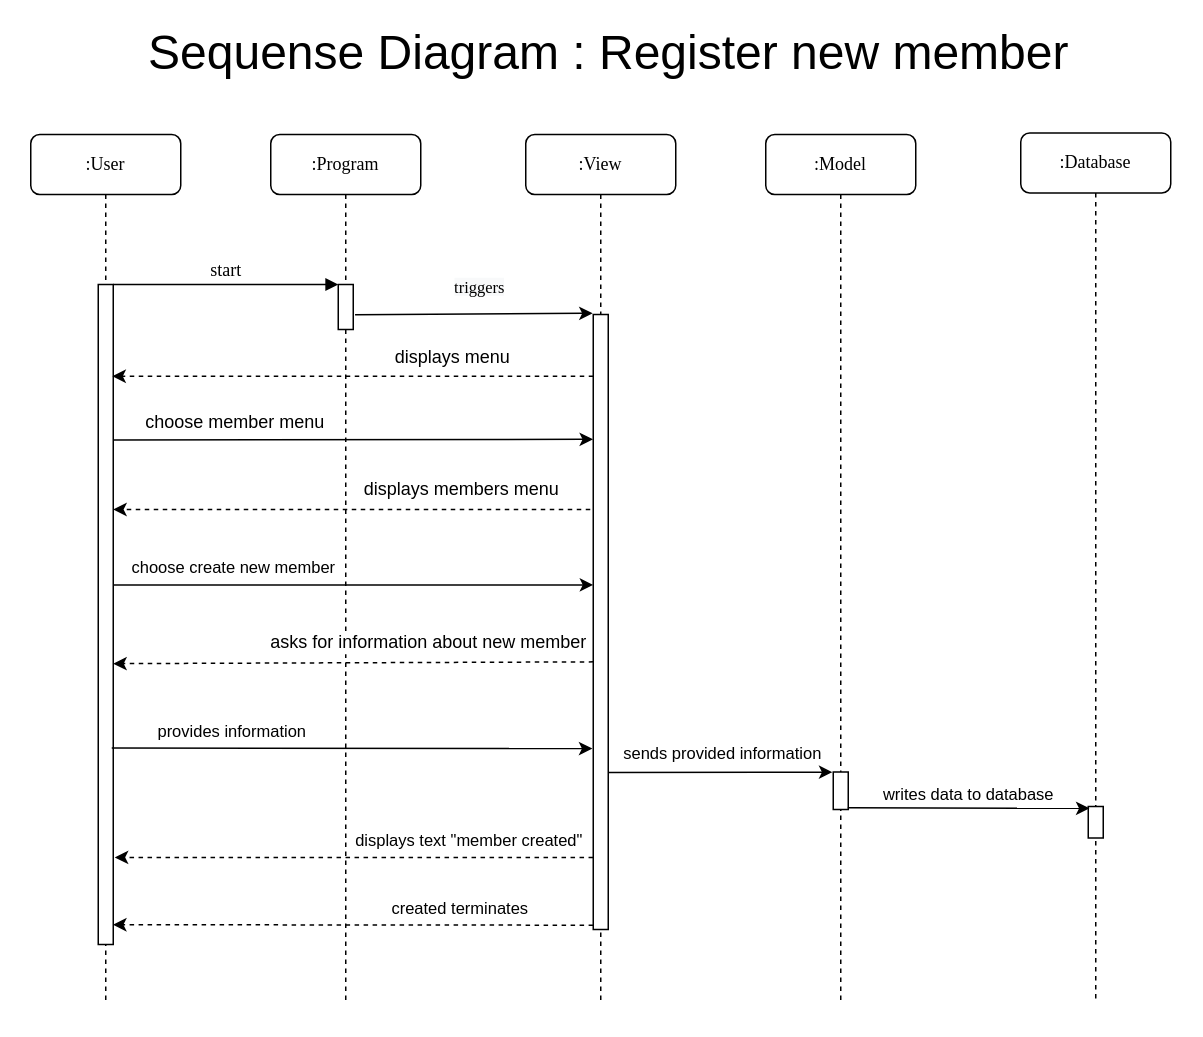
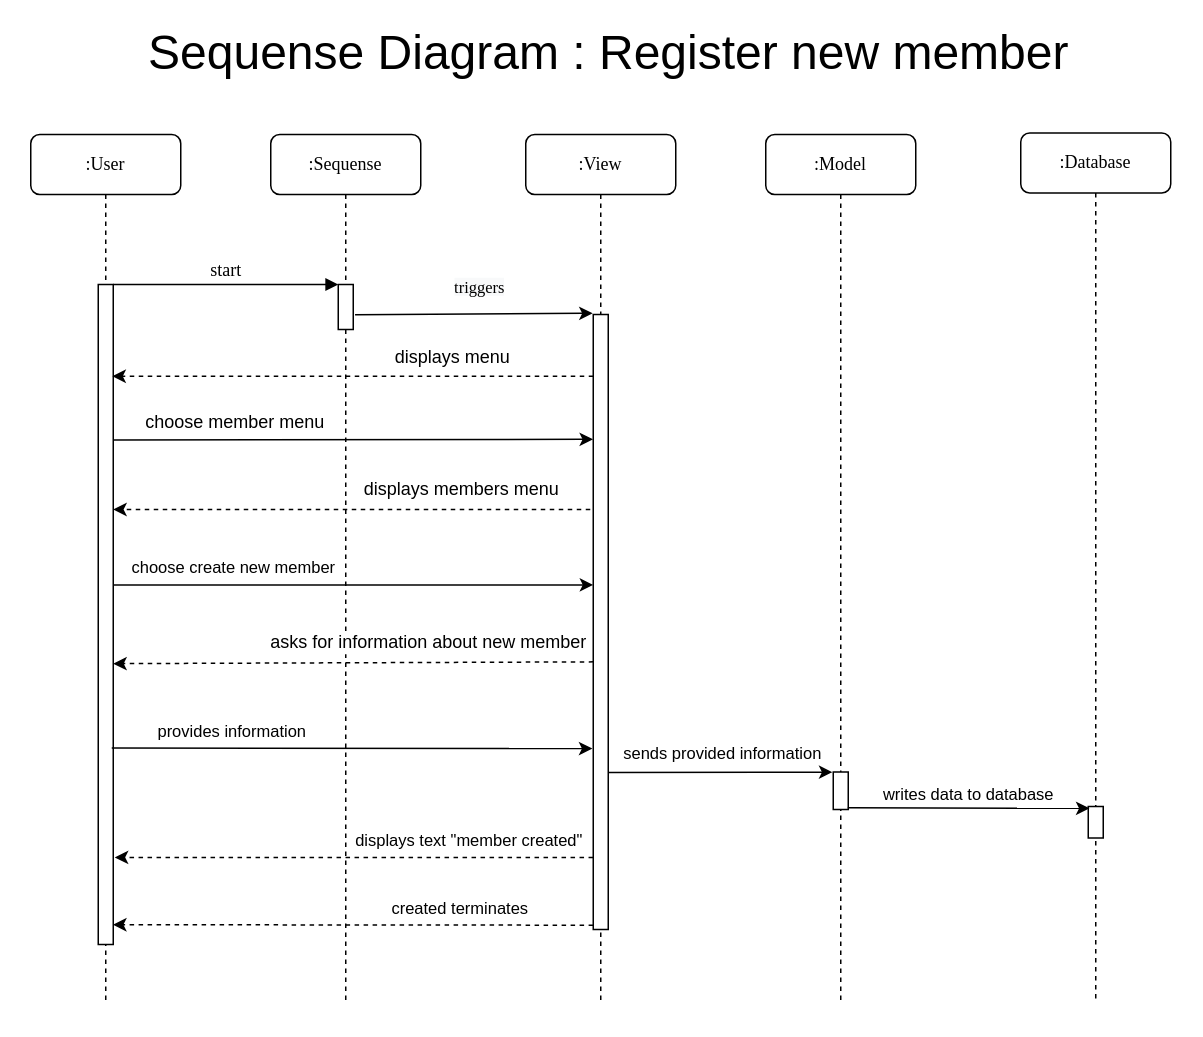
node ":Program": label ":Program" -> ":Sequense"
